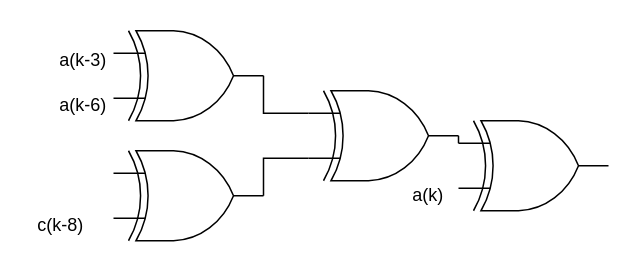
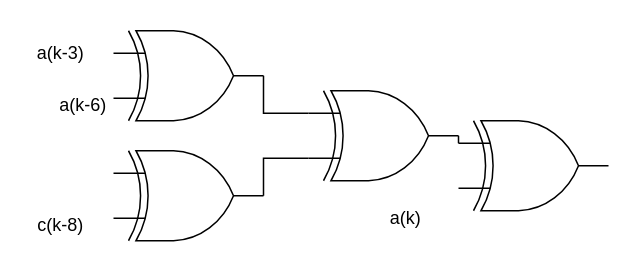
node "a(k-3)": moved (83, 61) -> (61, 53)
node "a(k)": moved (428, 196) -> (406, 218)
